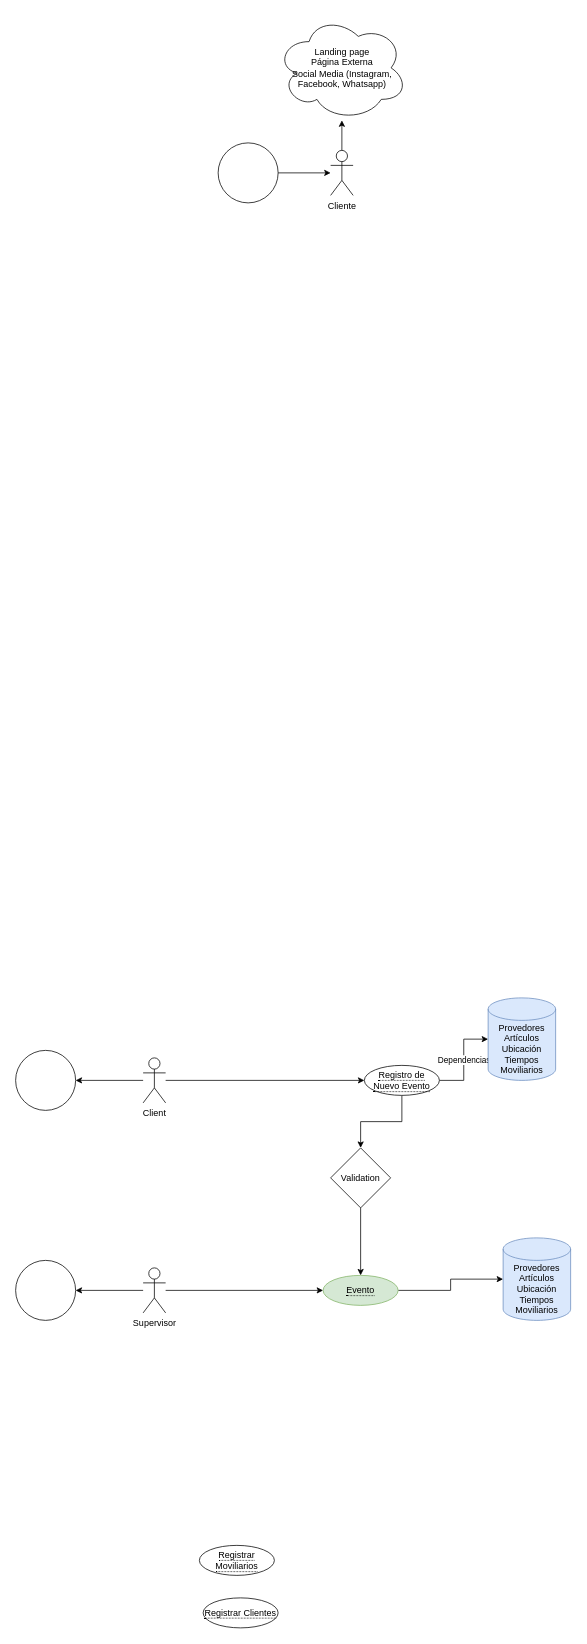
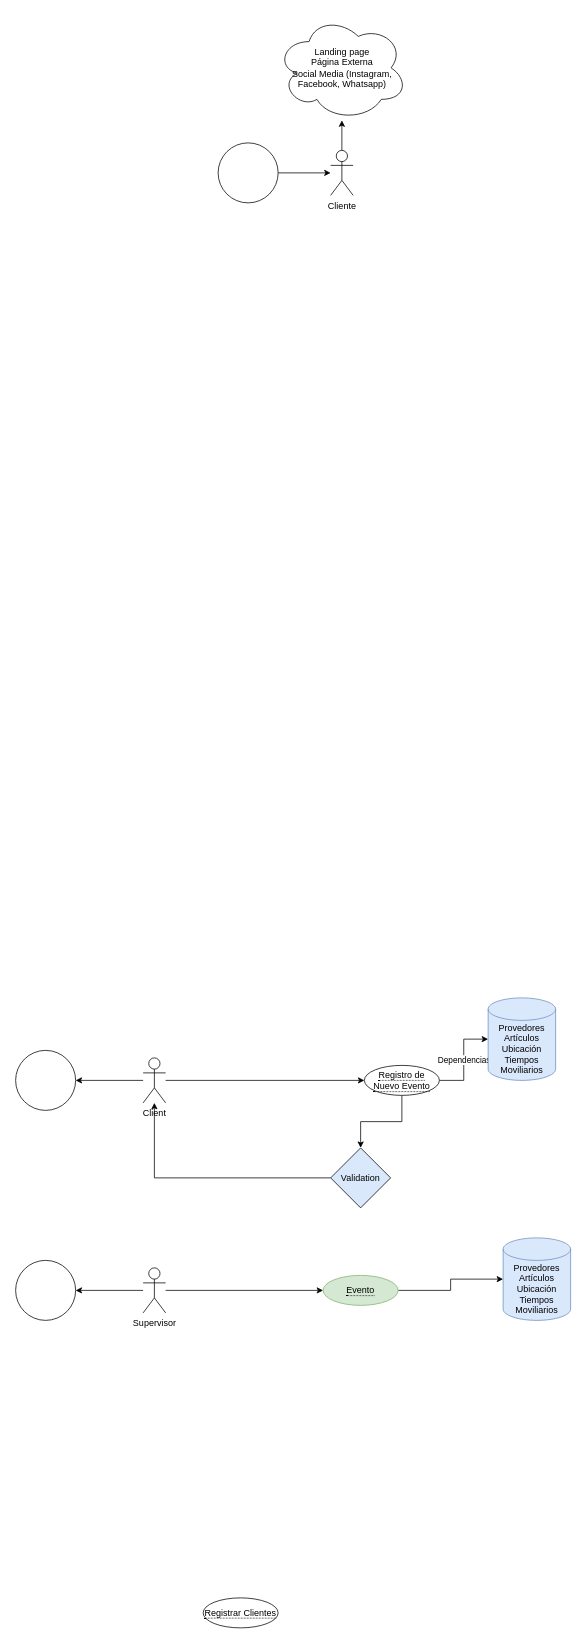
node "Validation": fillcolor #ffffff -> #dae8fc
edge "Validation" -> "Evento": now "Validation" -> "Client"
node "Registrar Moviliarios": removed
